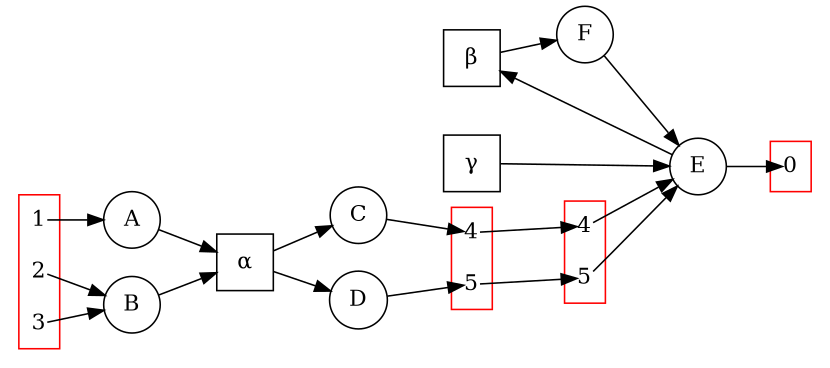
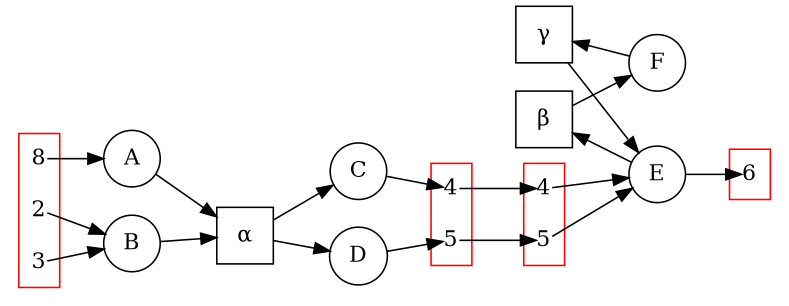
edge "F" -> "E": now "F" -> "γ"
node "0": label "0" -> "6"
node "1": label "1" -> "8"
